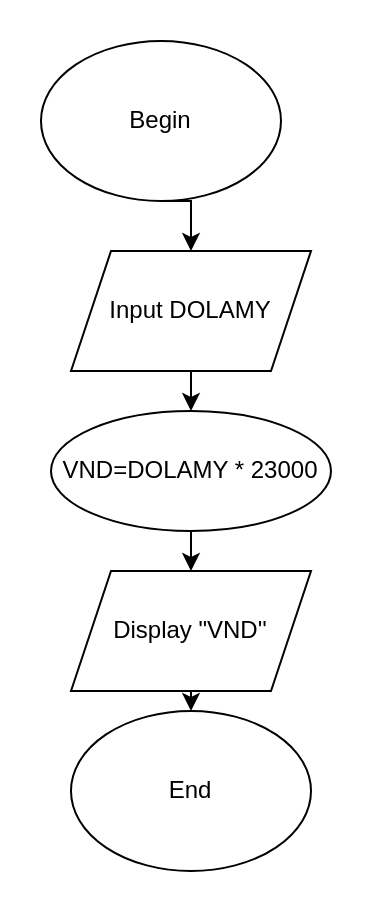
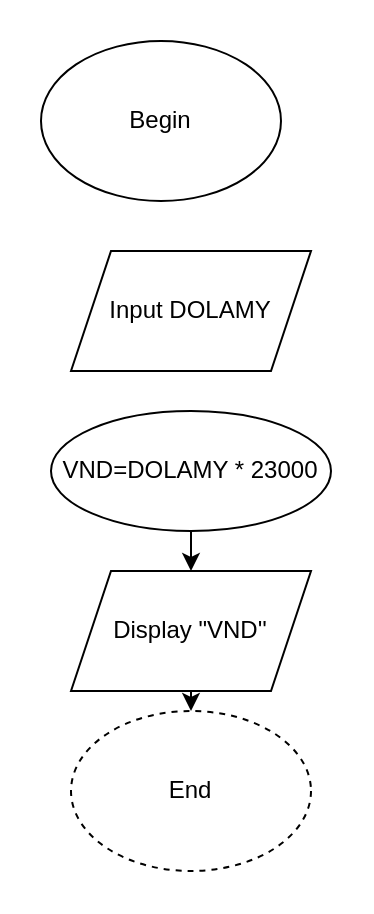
edge "Begin" -> "Input DOLAMY": removed
edge "Input DOLAMY" -> "VND=DOLAMY * 23000": removed
node "End": style solid -> dashed
